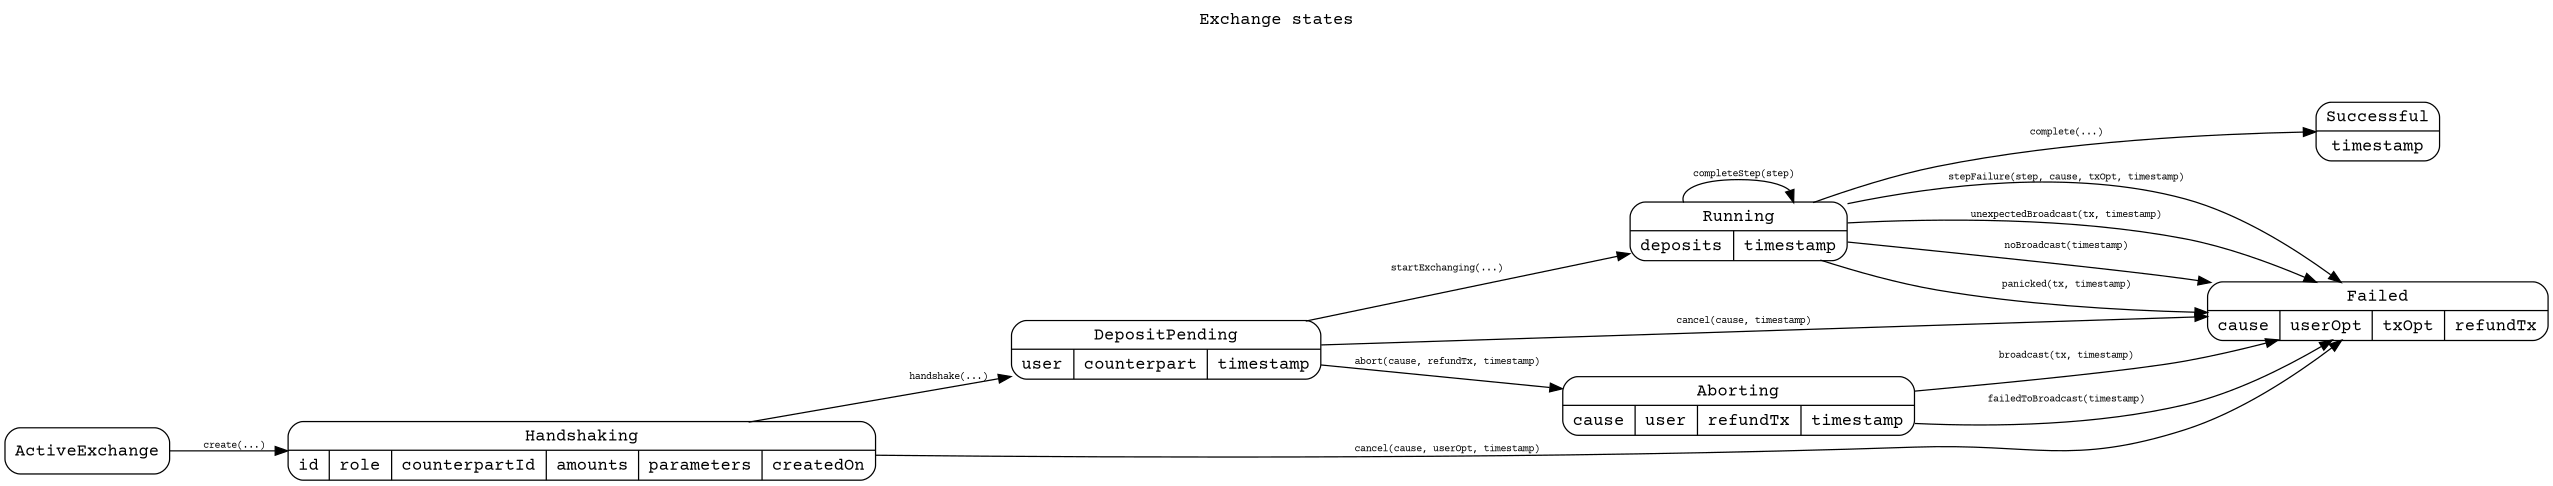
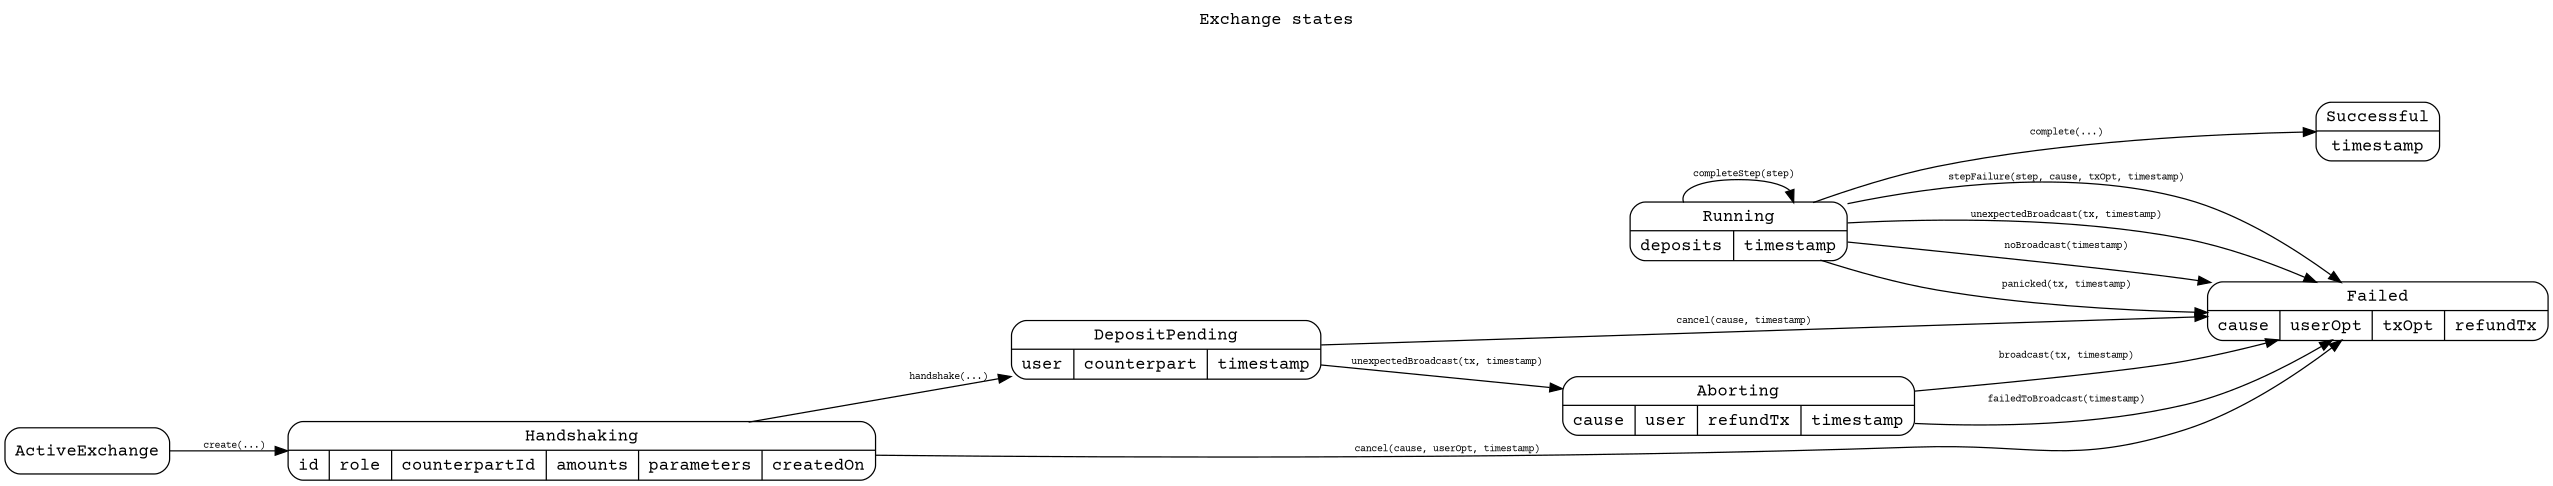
edge "DepositPending" -> "Running": removed, label "startExchanging(...)"
edge "DepositPending" -> "Aborting": label "  abort(cause, refundTx, timestamp)" -> "  unexpectedBroadcast(tx, timestamp)"
